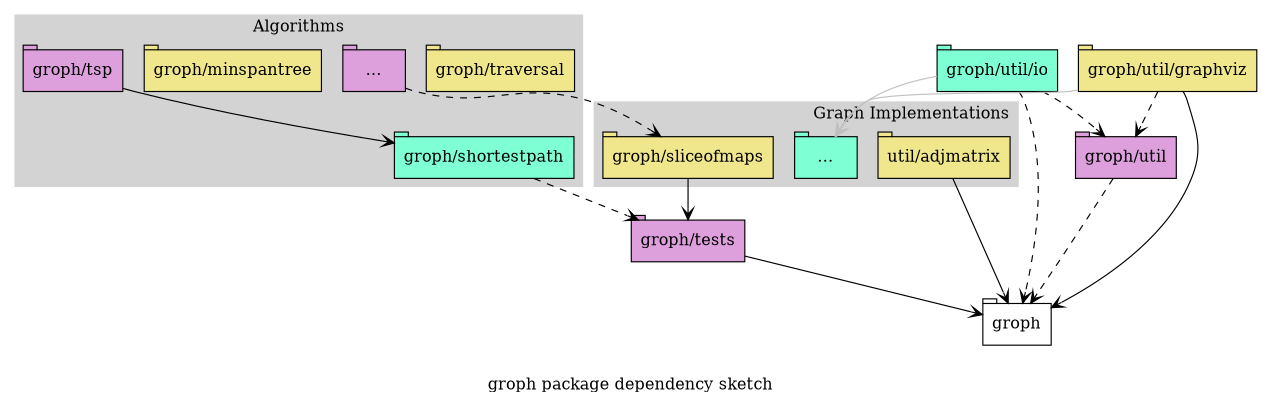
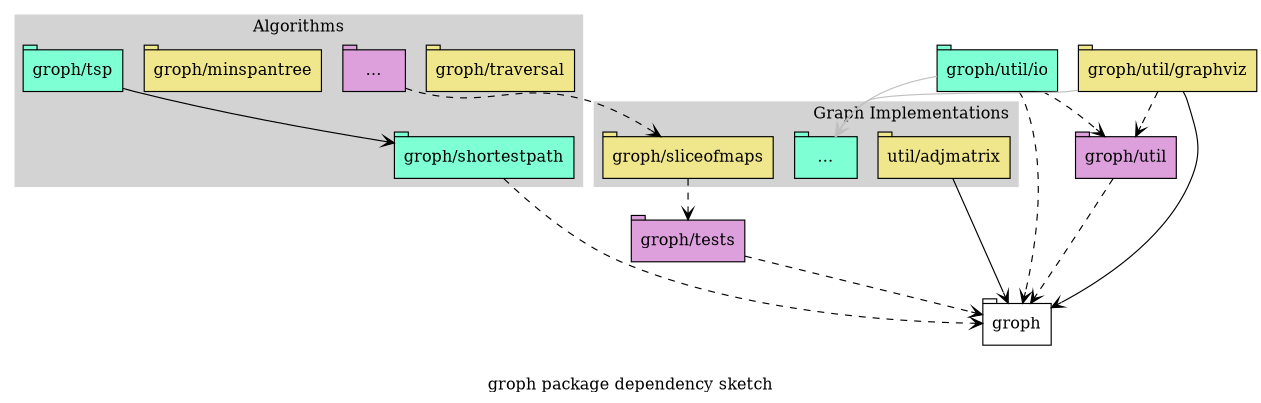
node "groph/tsp": fillcolor plum -> aquamarine
edge "groph/sliceofmaps" -> "groph/tests": style solid -> dashed
edge "groph/shortestpath" -> "groph/tests": now "groph/shortestpath" -> "groph"
edge "groph/tests" -> "groph": style solid -> dashed
